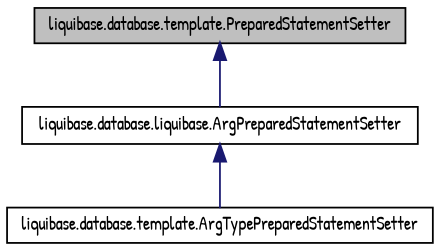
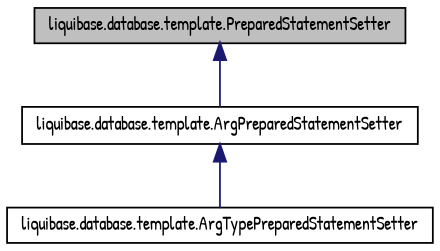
node "liquibase.database.liquibase.ArgPreparedStatementSetter": label "liquibase.database.liquibase.ArgPreparedStatementSetter" -> "liquibase.database.template.ArgPreparedStatementSetter"
